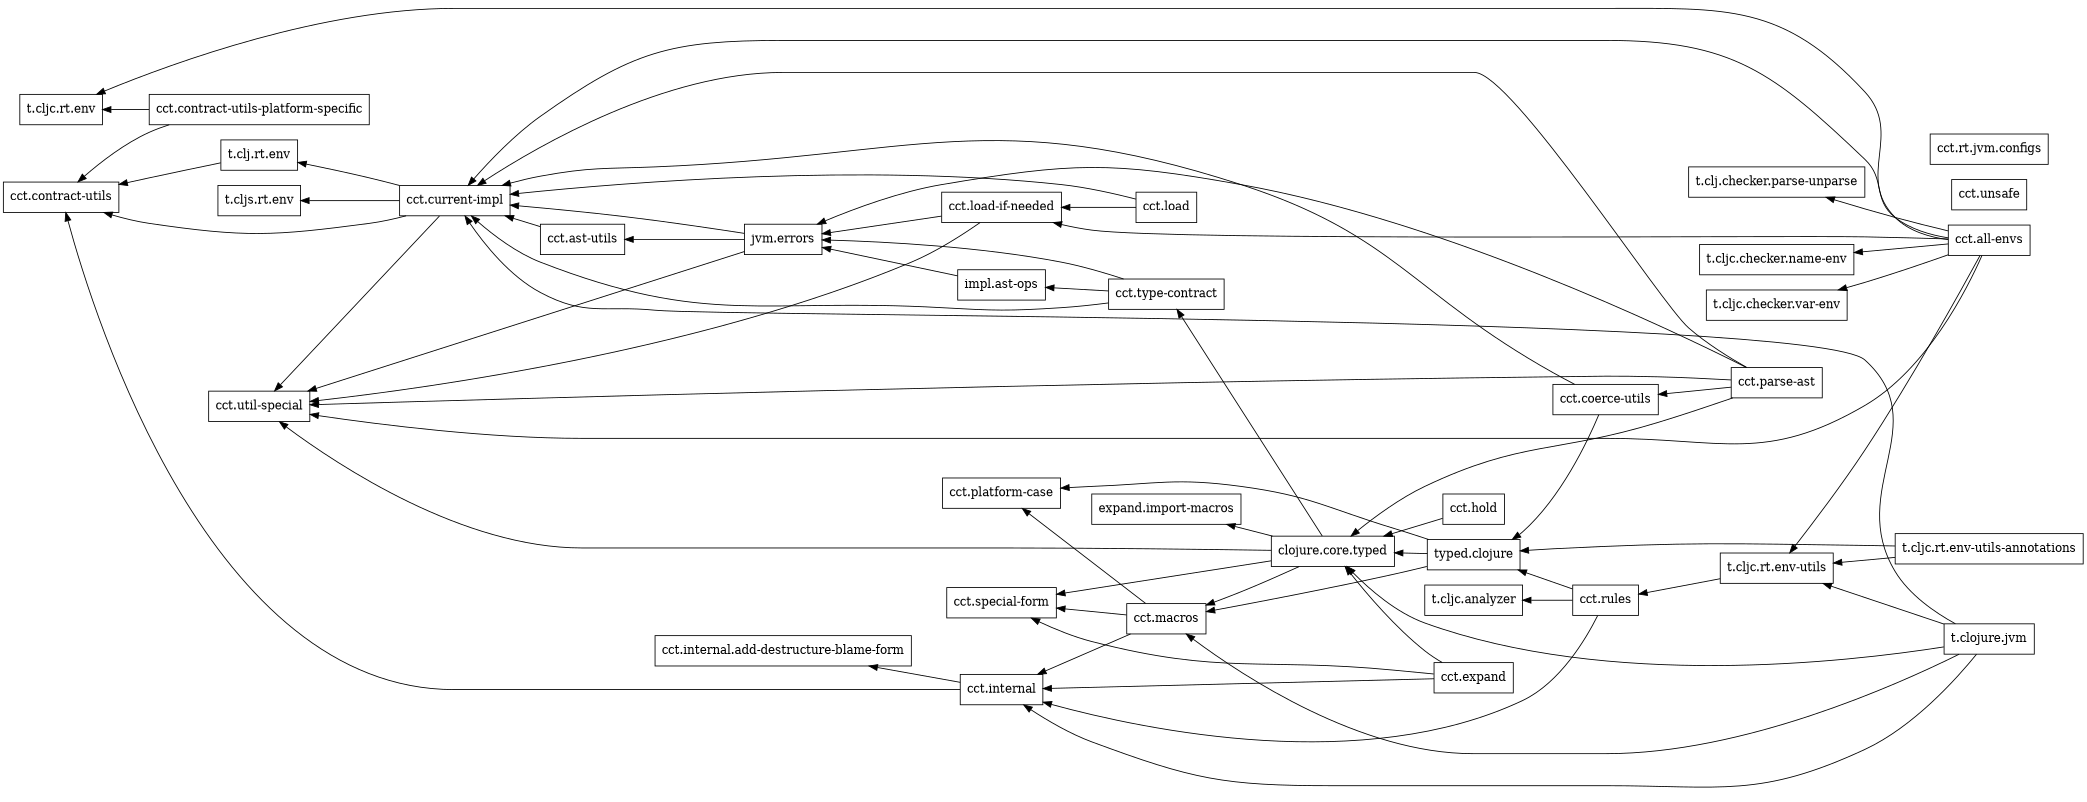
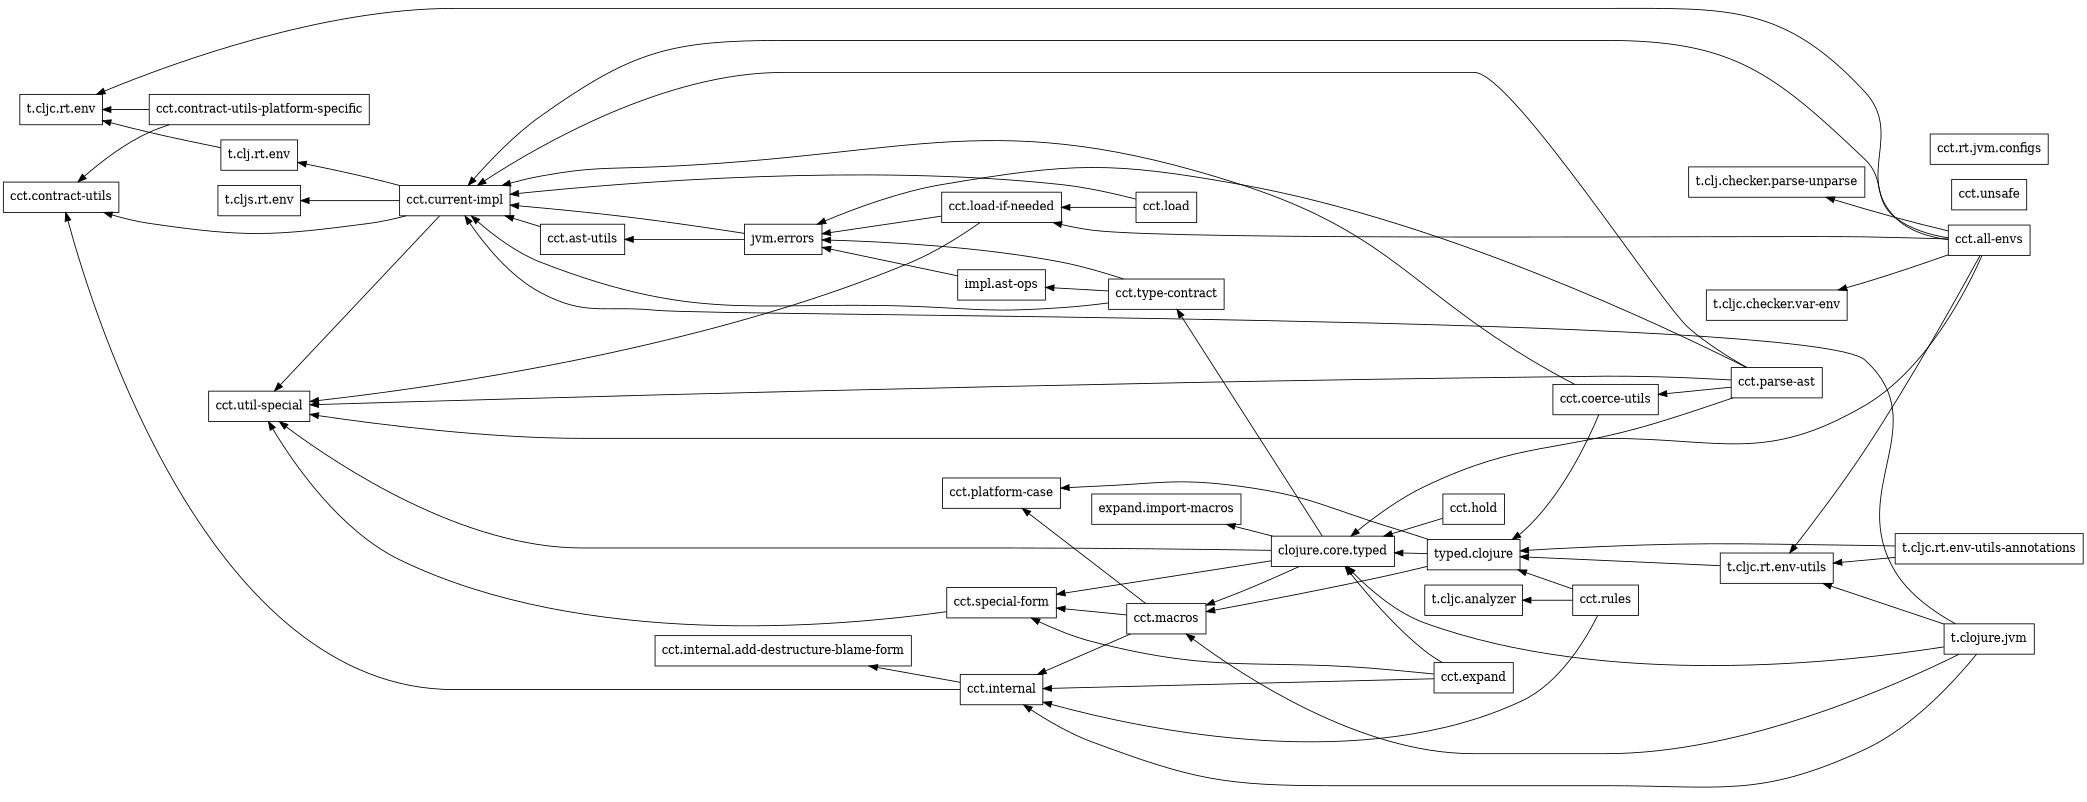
edge "t.clj.rt.env" -> "cct.contract-utils": now "t.clj.rt.env" -> "t.cljc.rt.env"
node "t.cljc.checker.name-env": removed
edge "jvm.errors" -> "cct.util-special": now "cct.special-form" -> "cct.util-special"
edge "t.cljc.rt.env-utils" -> "cct.rules": now "t.cljc.rt.env-utils" -> "typed.clojure"
